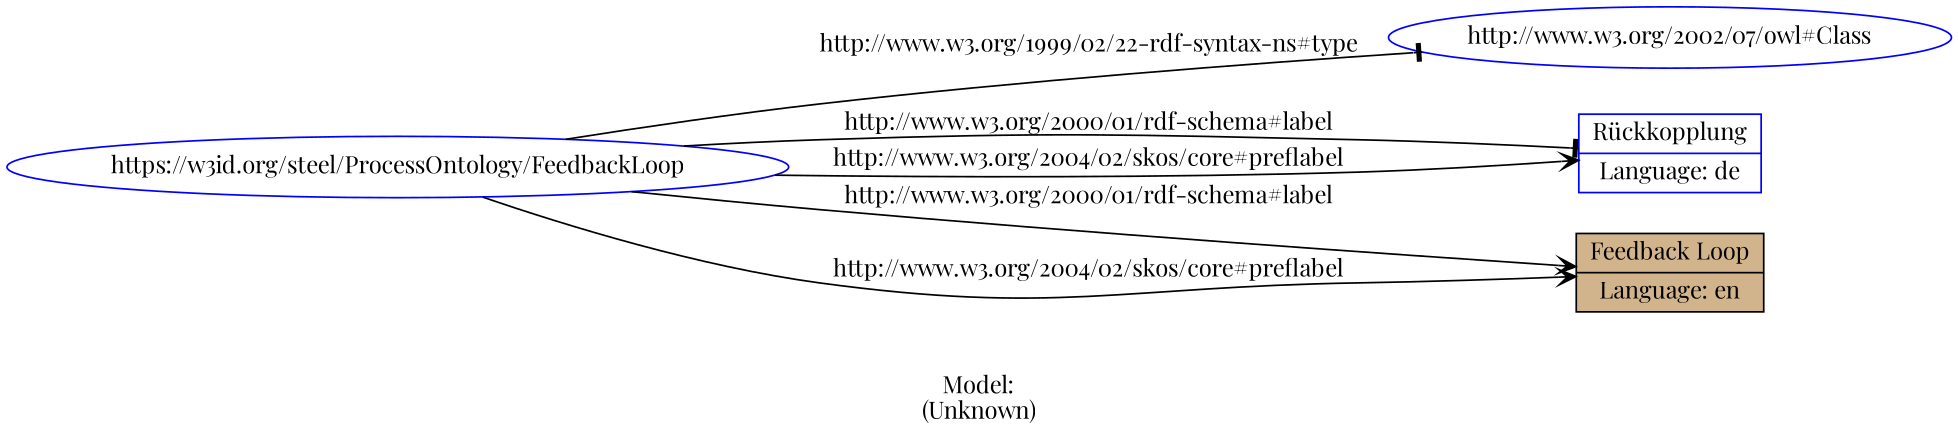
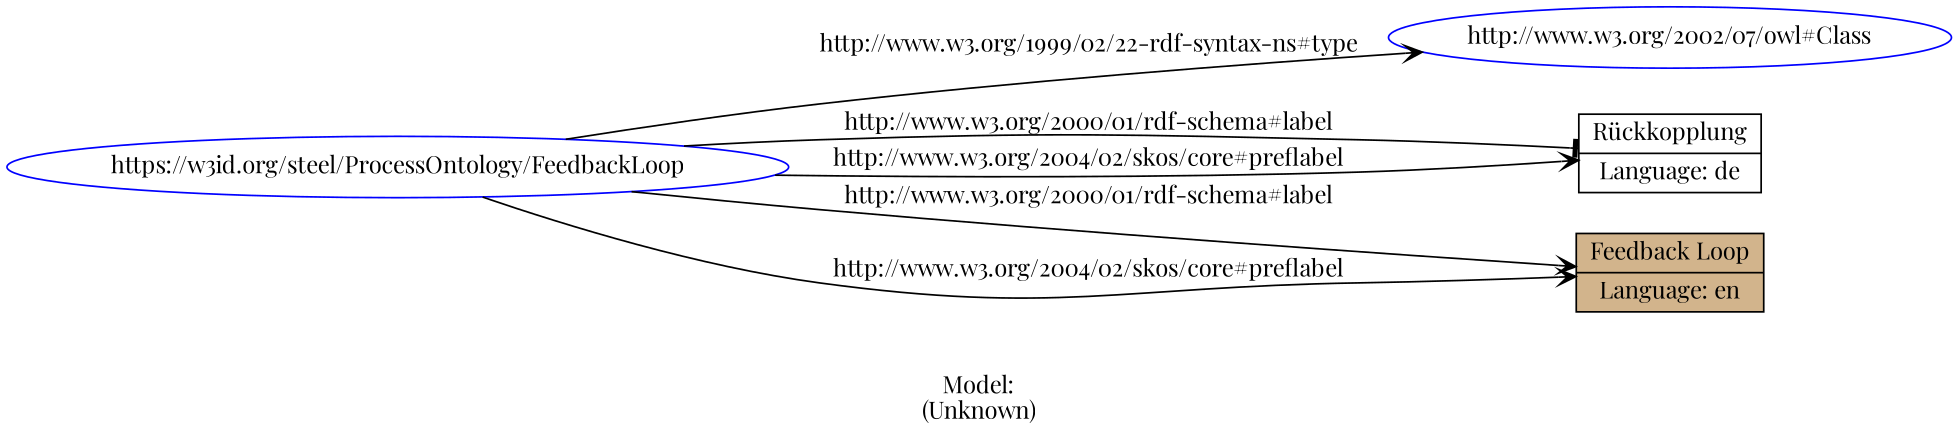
edge "https://w3id.org/steel/ProcessOntology/FeedbackLoop" -> "http://www.w3.org/2002/07/owl#Class": arrowhead tee -> vee
node "Rückkopplung": color blue -> black
